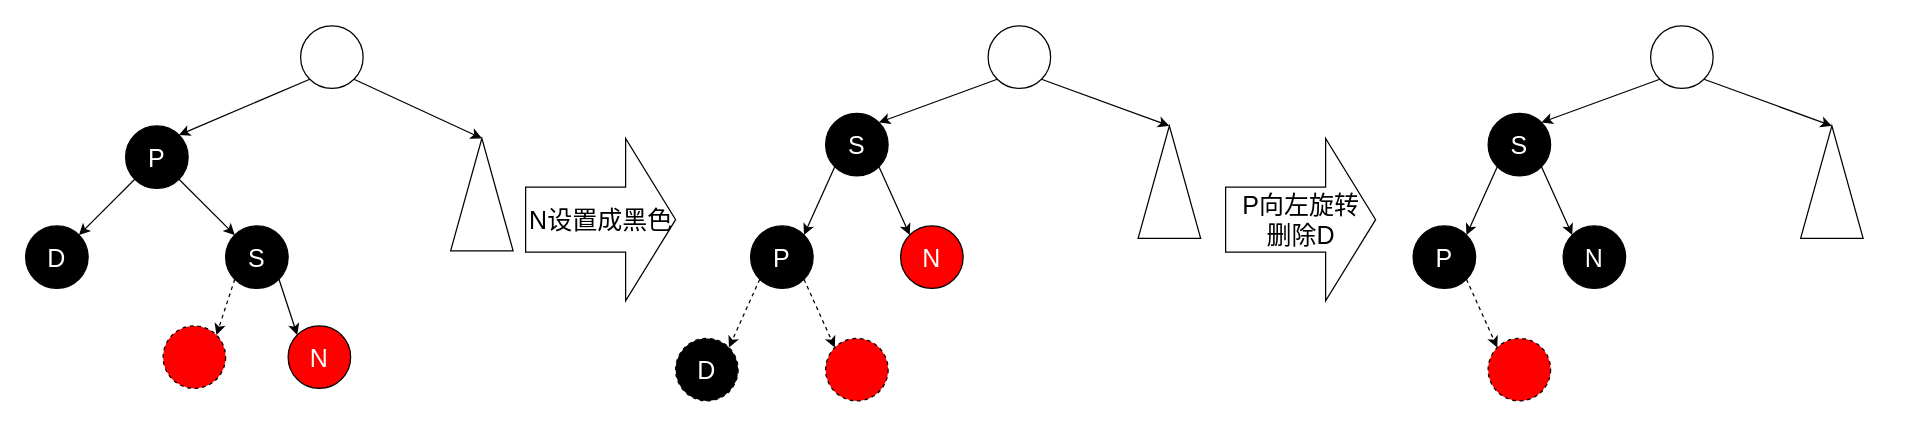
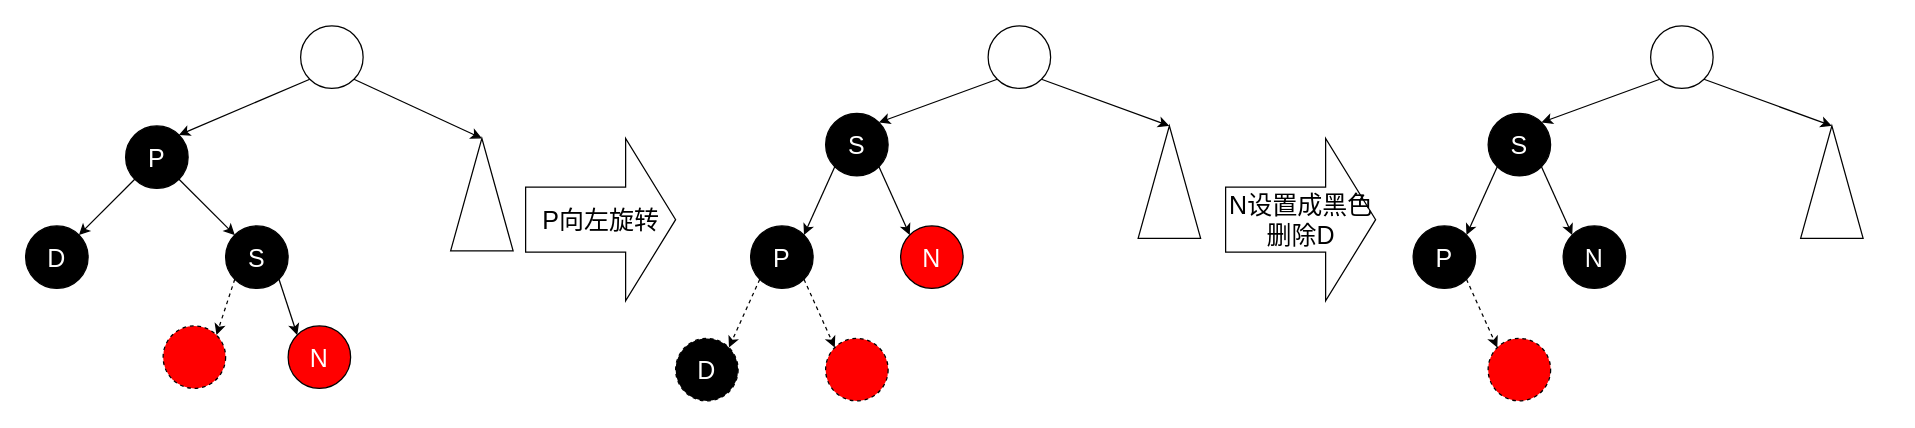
node "N设置成黑色": label "N设置成黑色" -> "P向左旋转"
node "P向左旋转 删除D": label "P向左旋转 删除D" -> "N设置成黑色 删除D"
